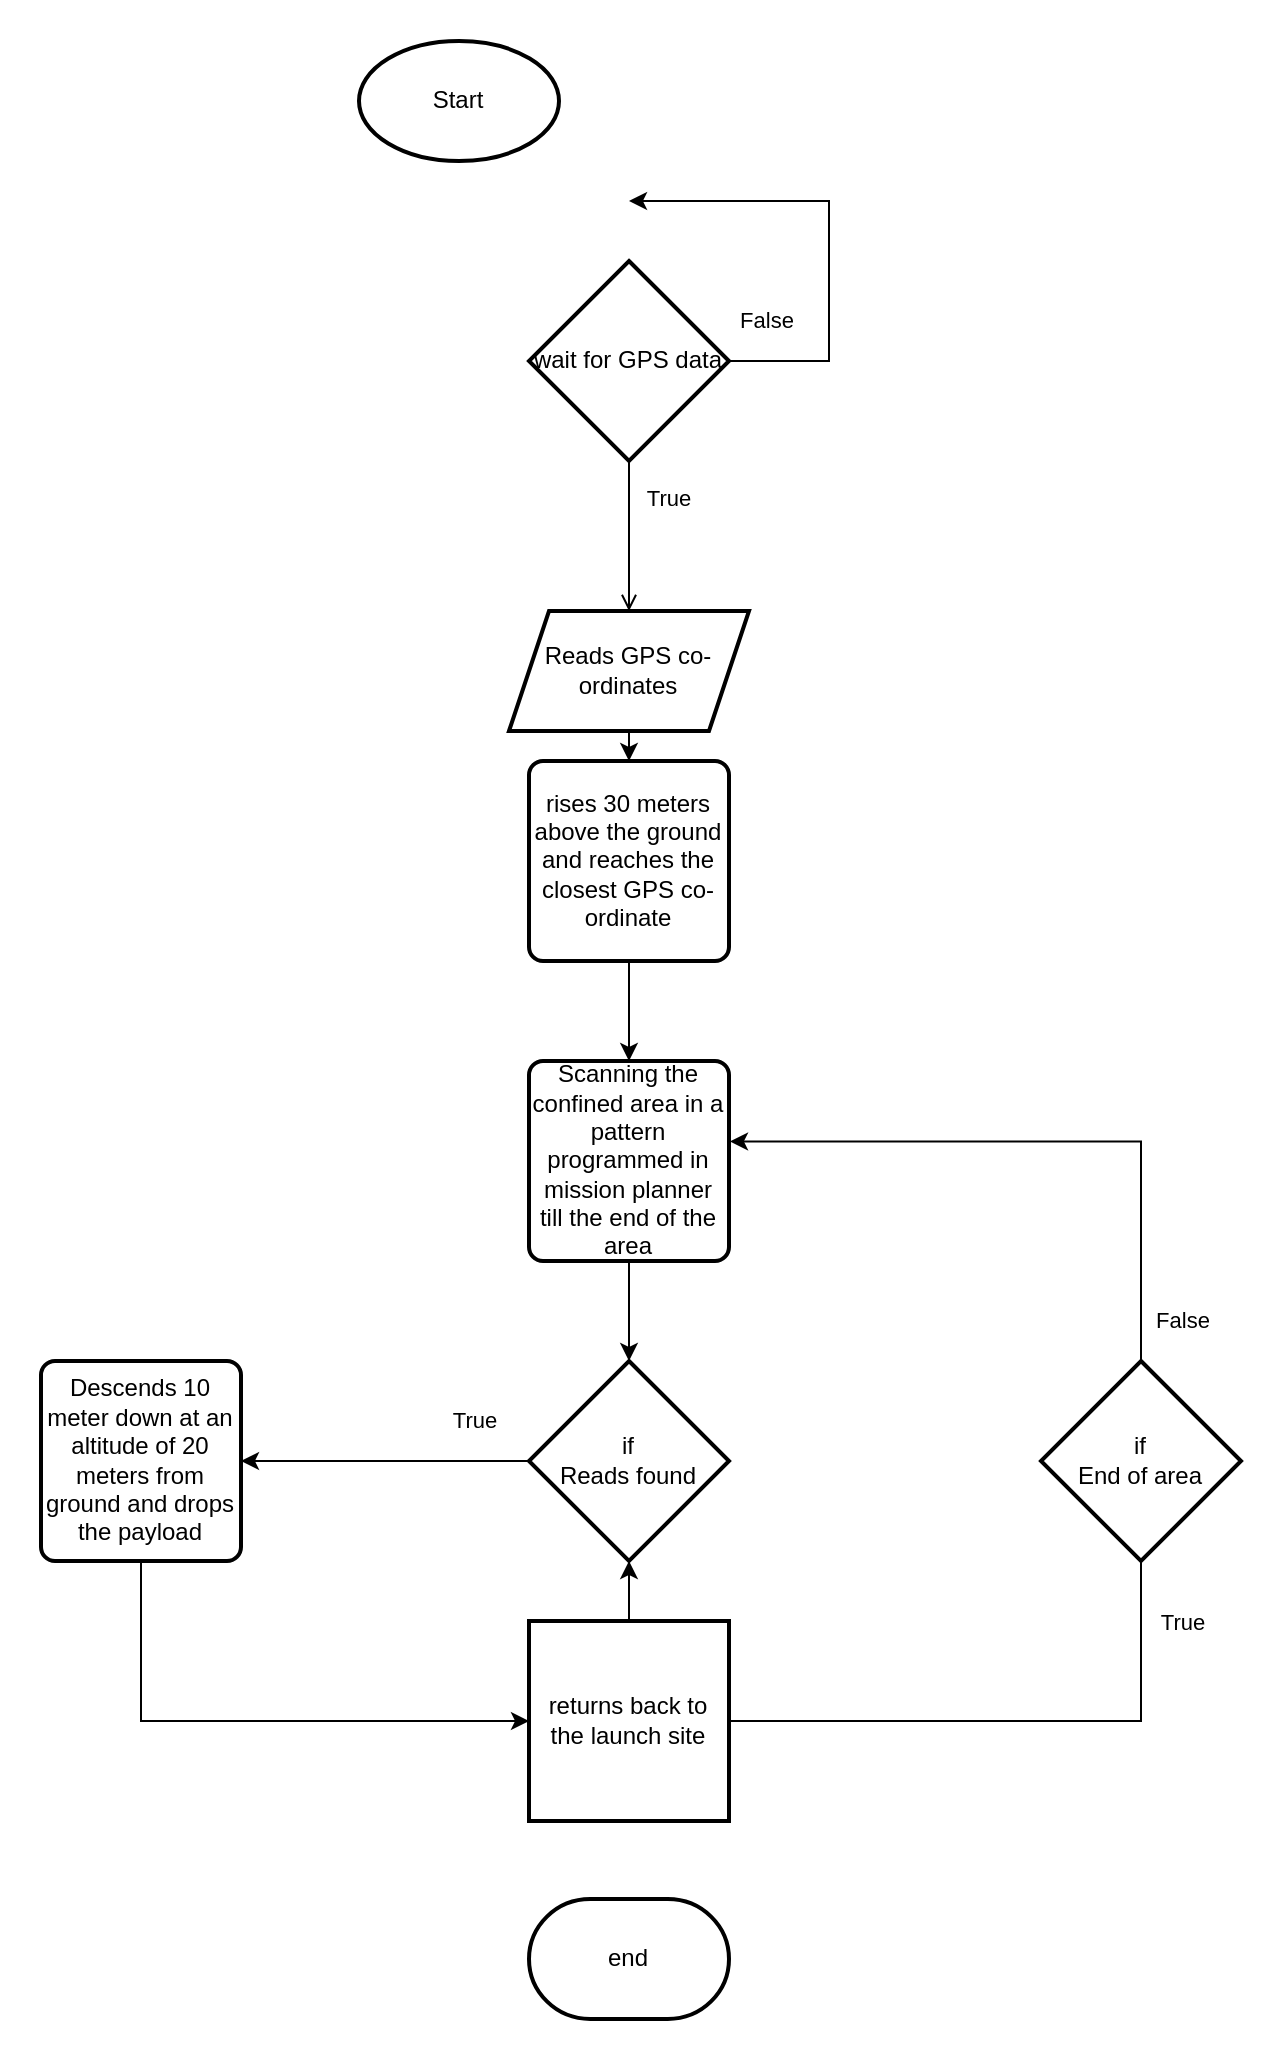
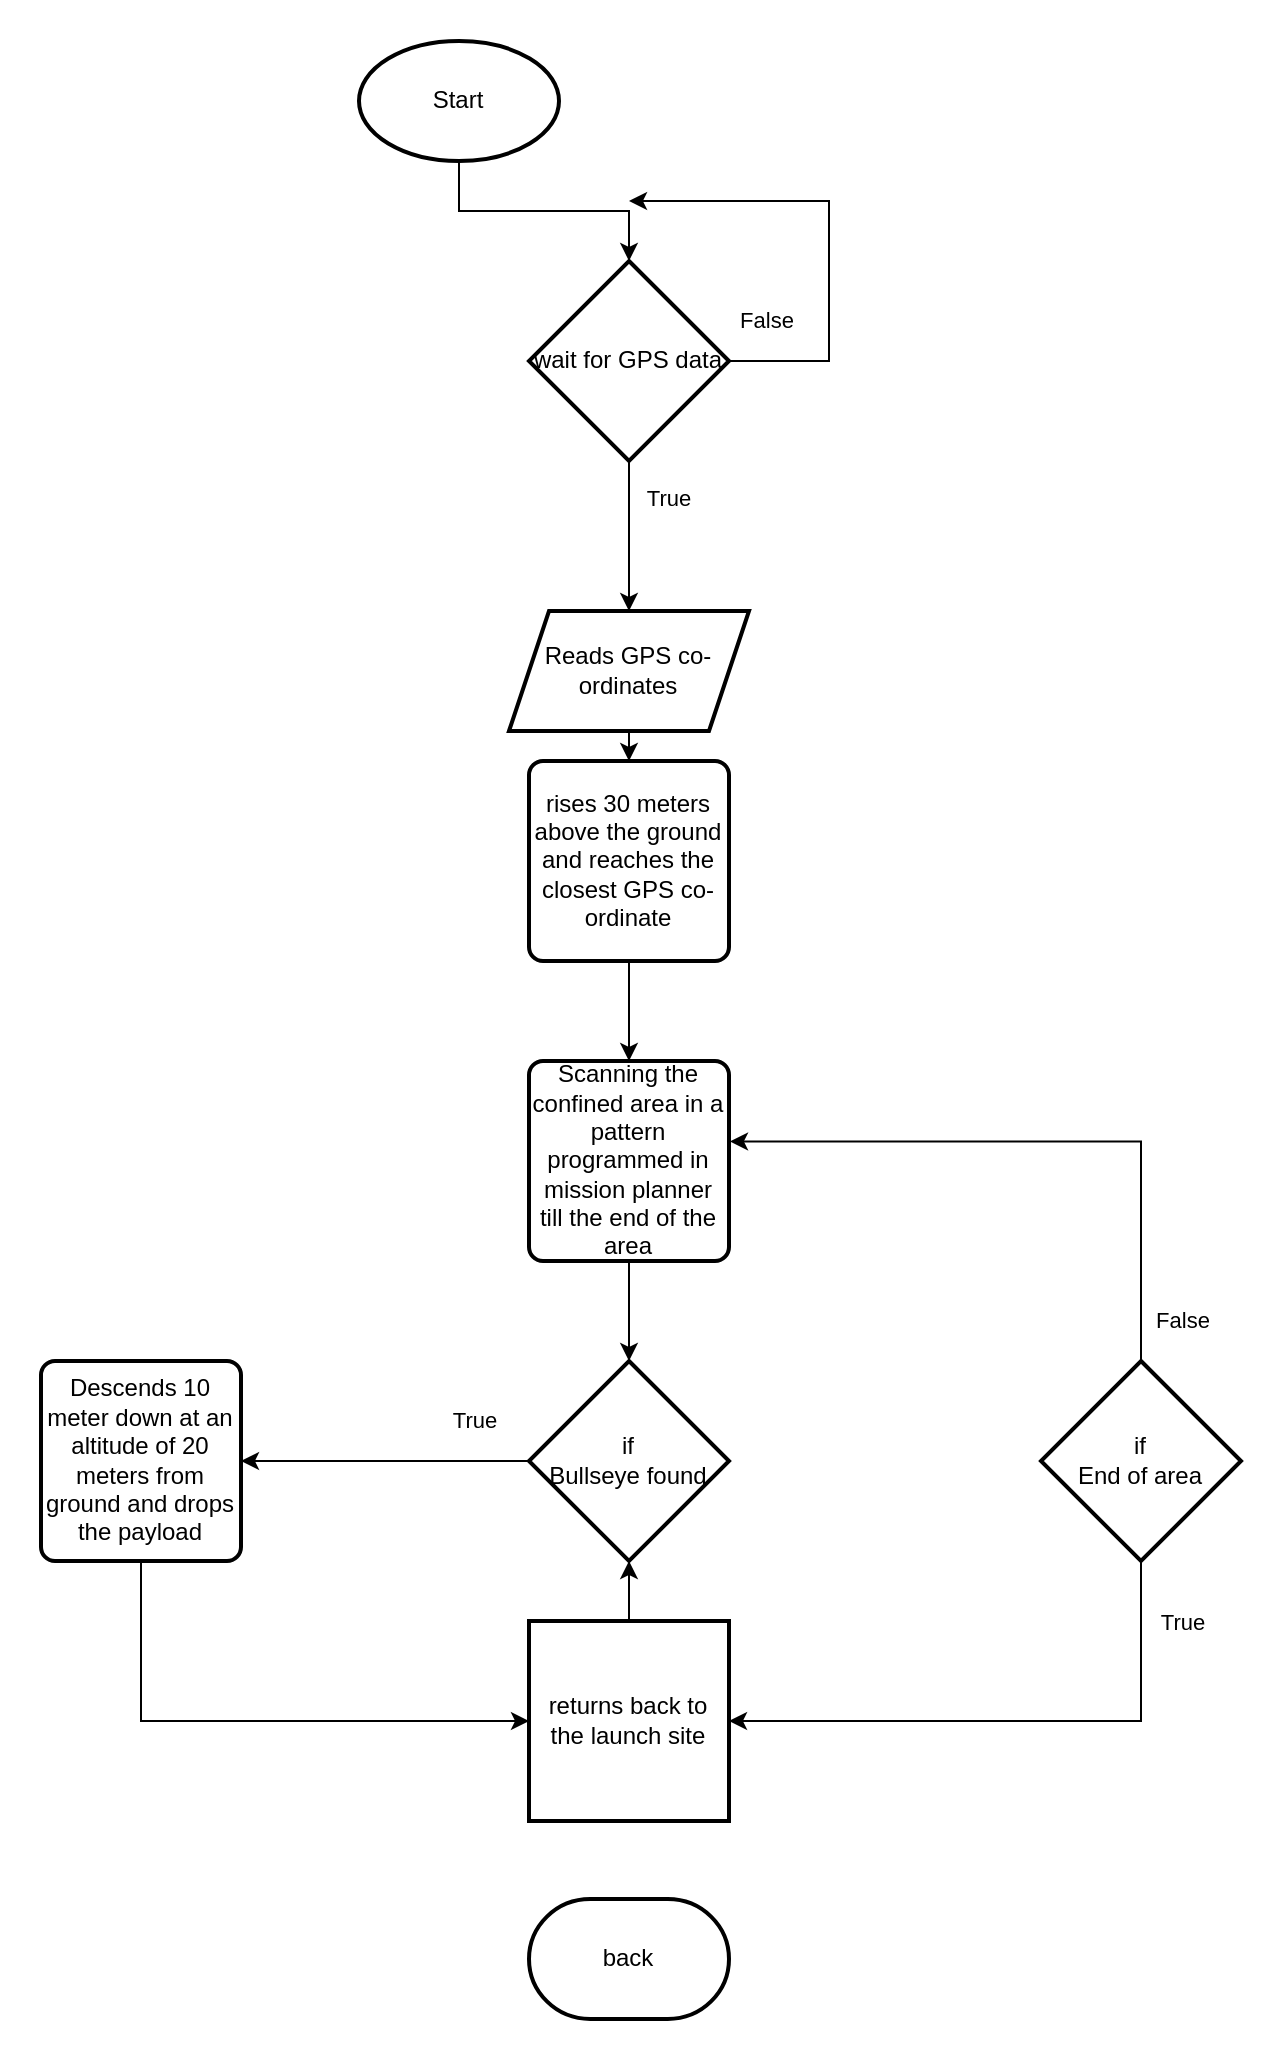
edge "Start" -> "wait for GPS data": added
edge "wait for GPS data" -> "Reads GPS co-ordinates": arrowhead open -> classic
node "if Reads found": label "if Reads found" -> "if Bullseye found"
edge "if End of area" -- "returns back to the launch site": arrowhead none -> classic
node "end": label "end" -> "back"
